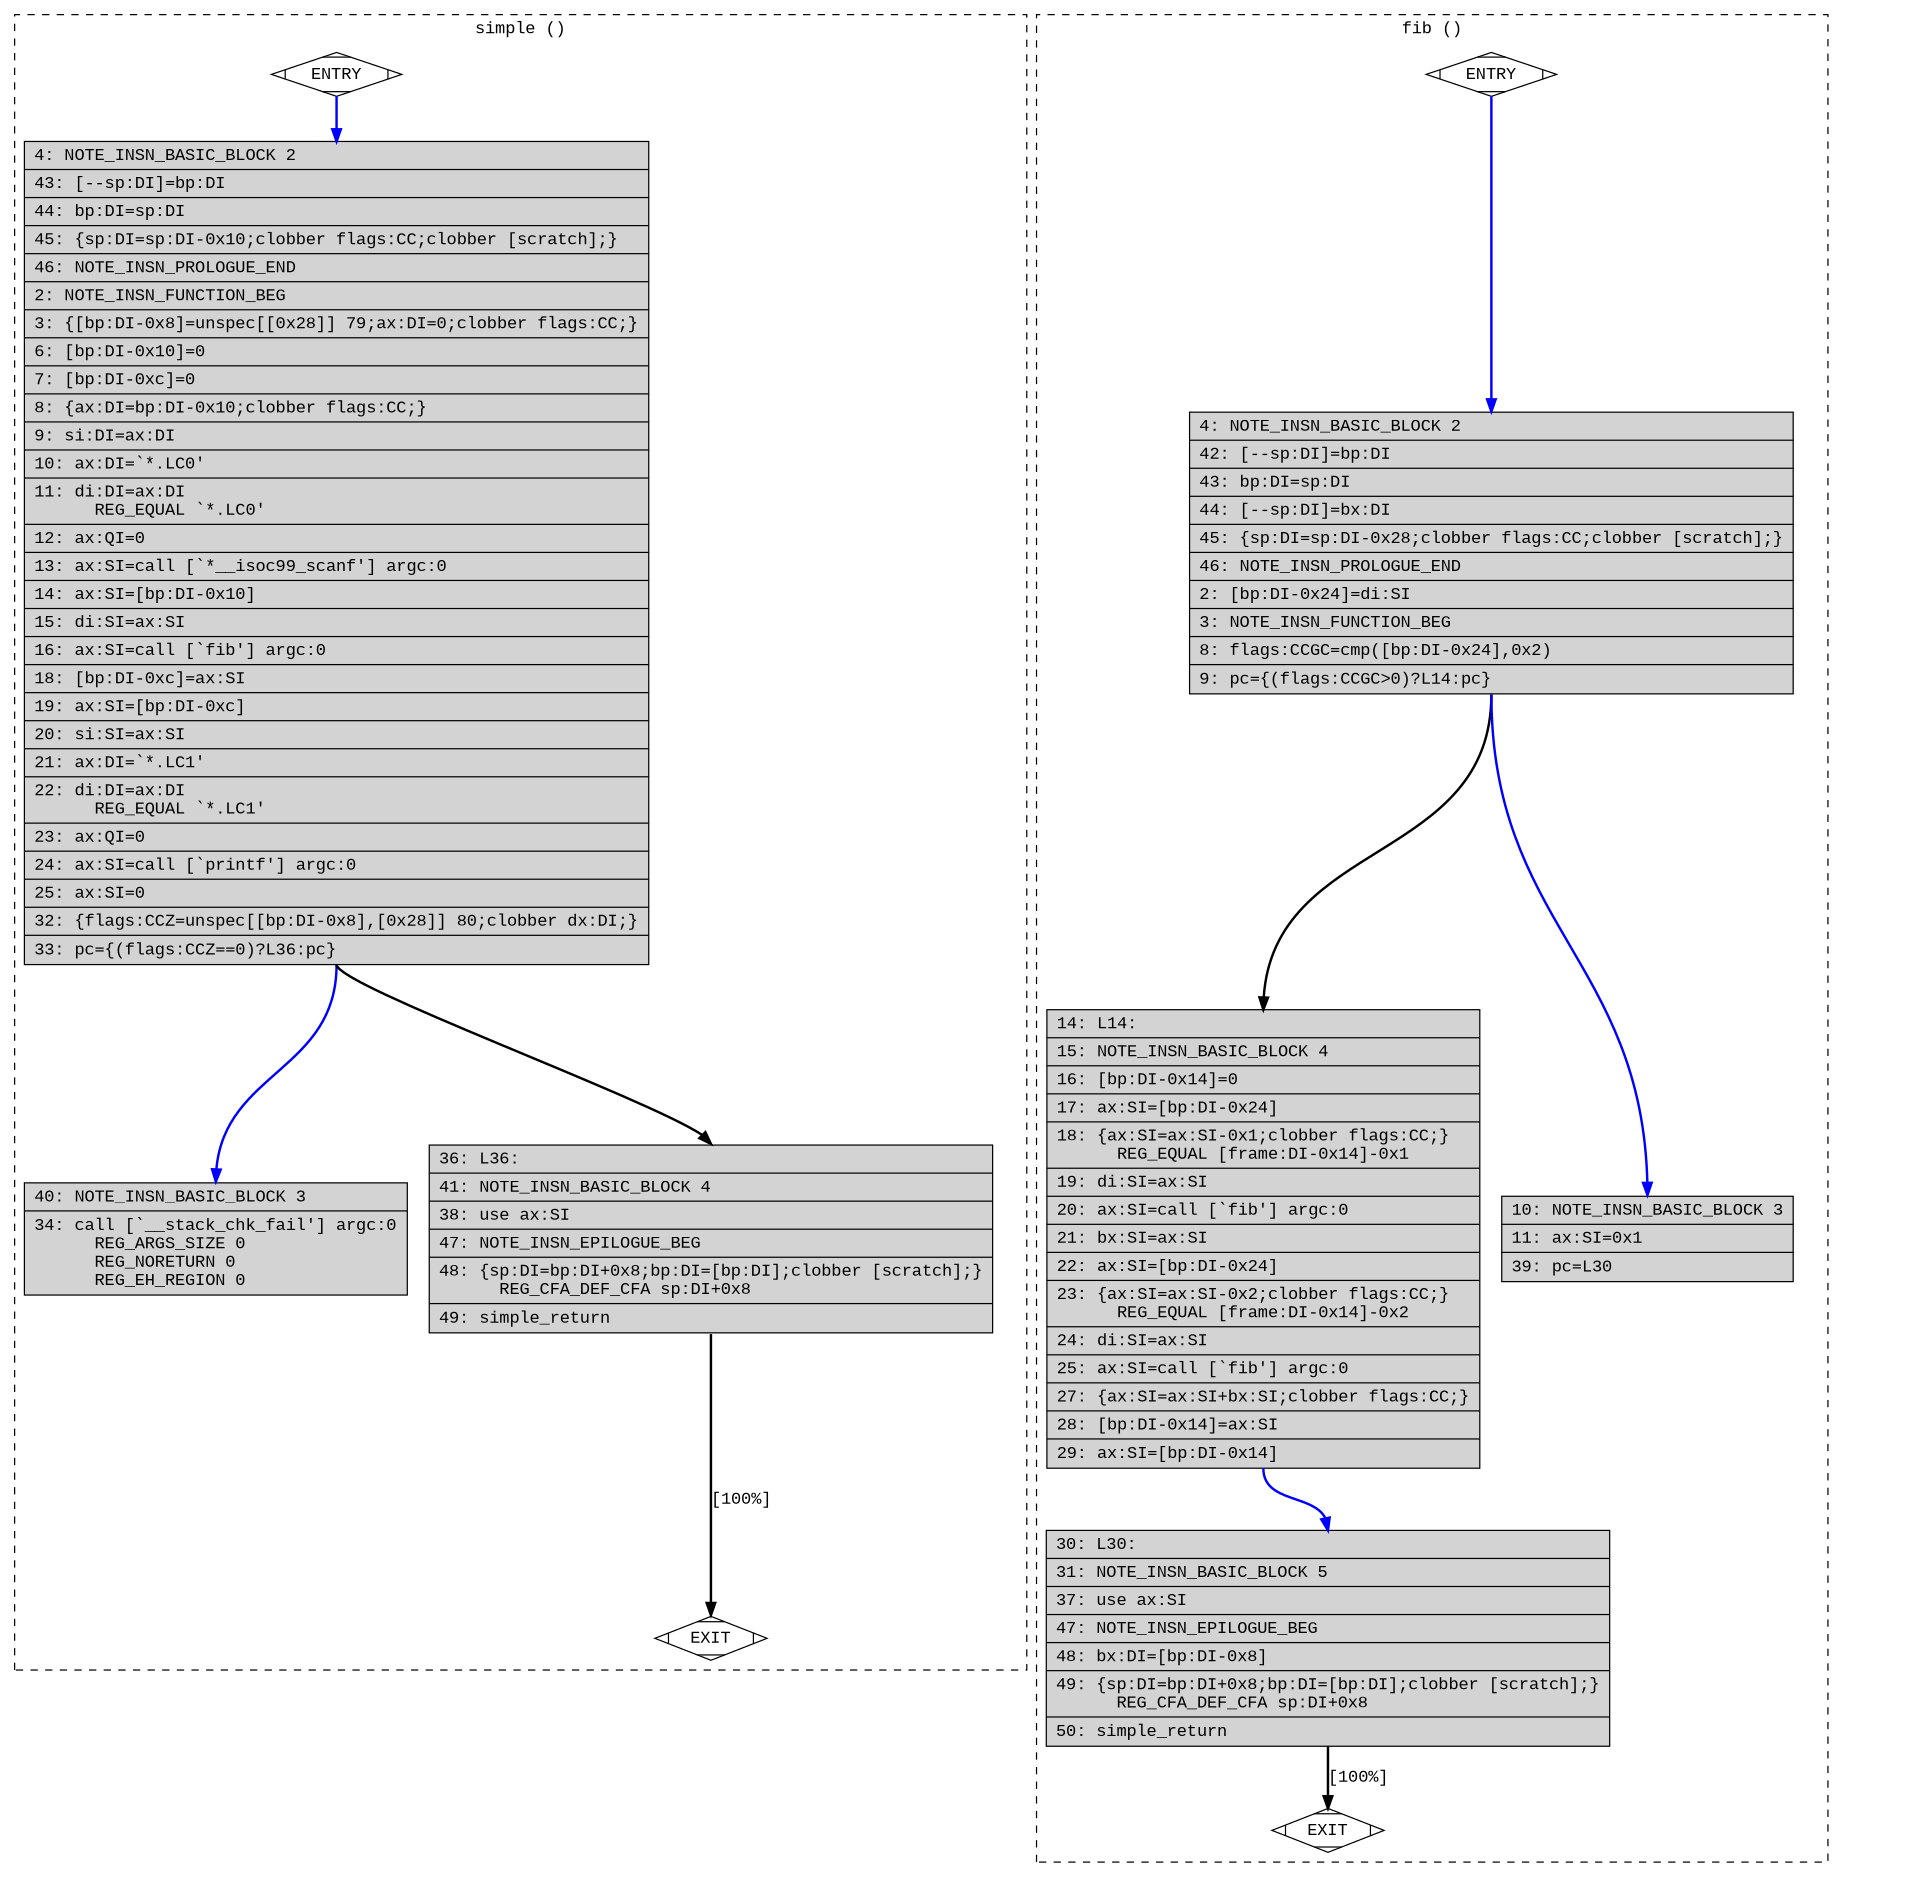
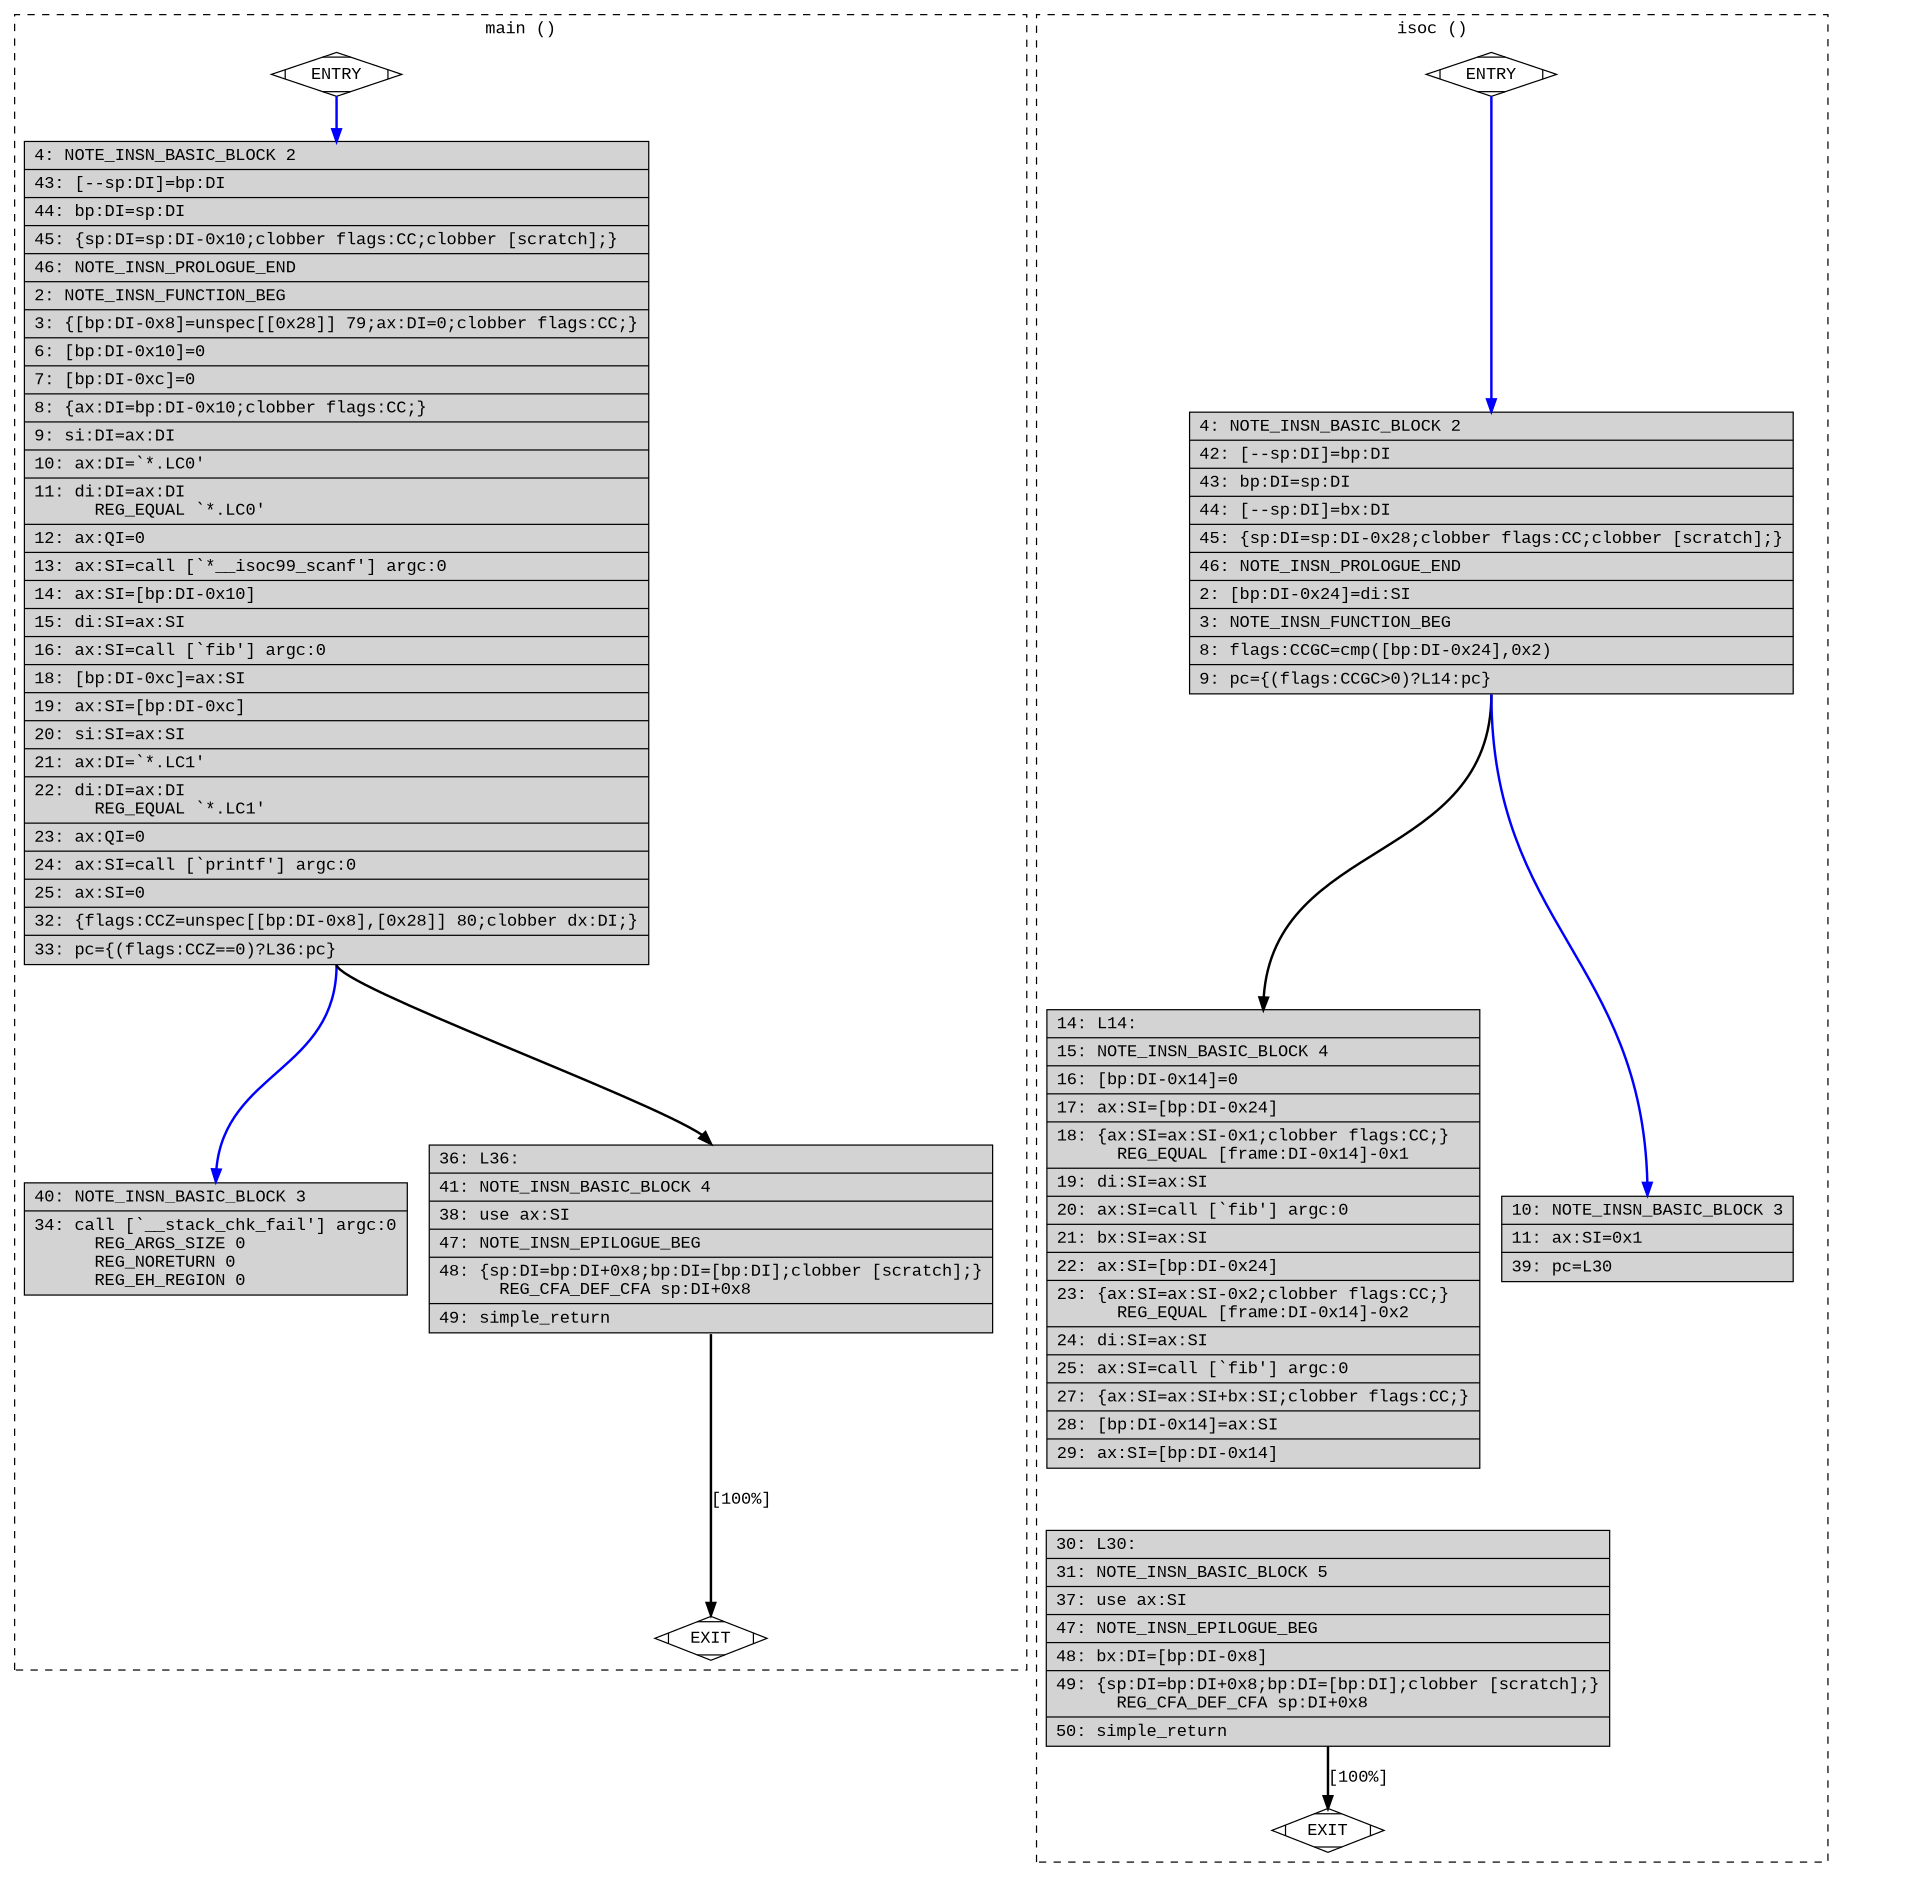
cluster "simple ()": label "simple ()" -> "main ()"
cluster "fib ()": label "fib ()" -> "isoc ()"
edge "14: L14:" -> "30: L30:": removed
